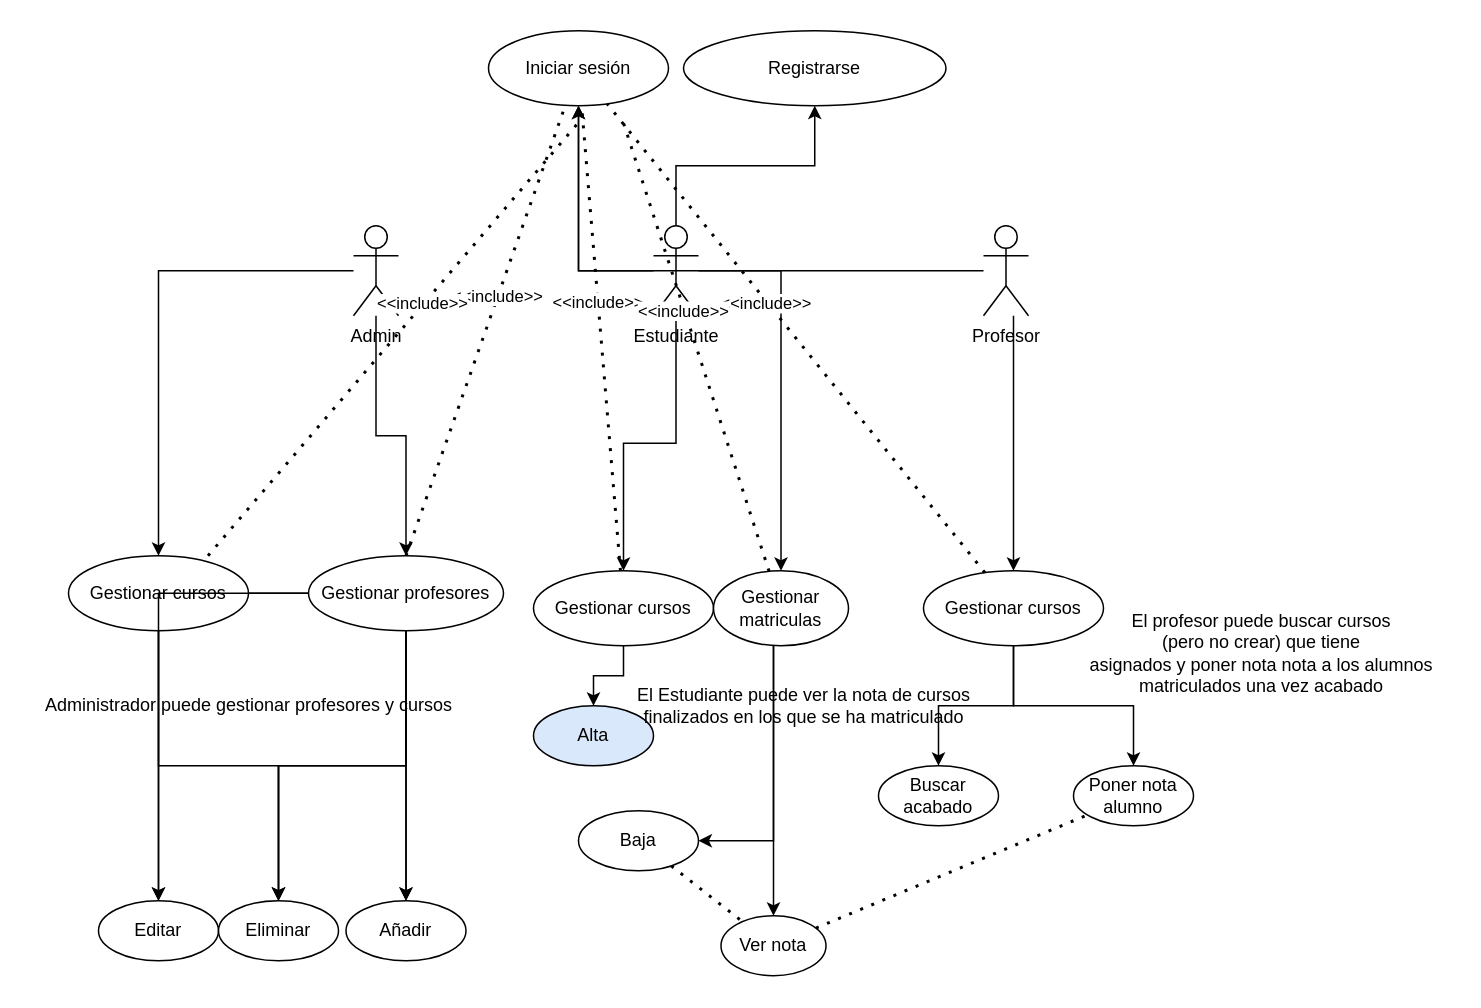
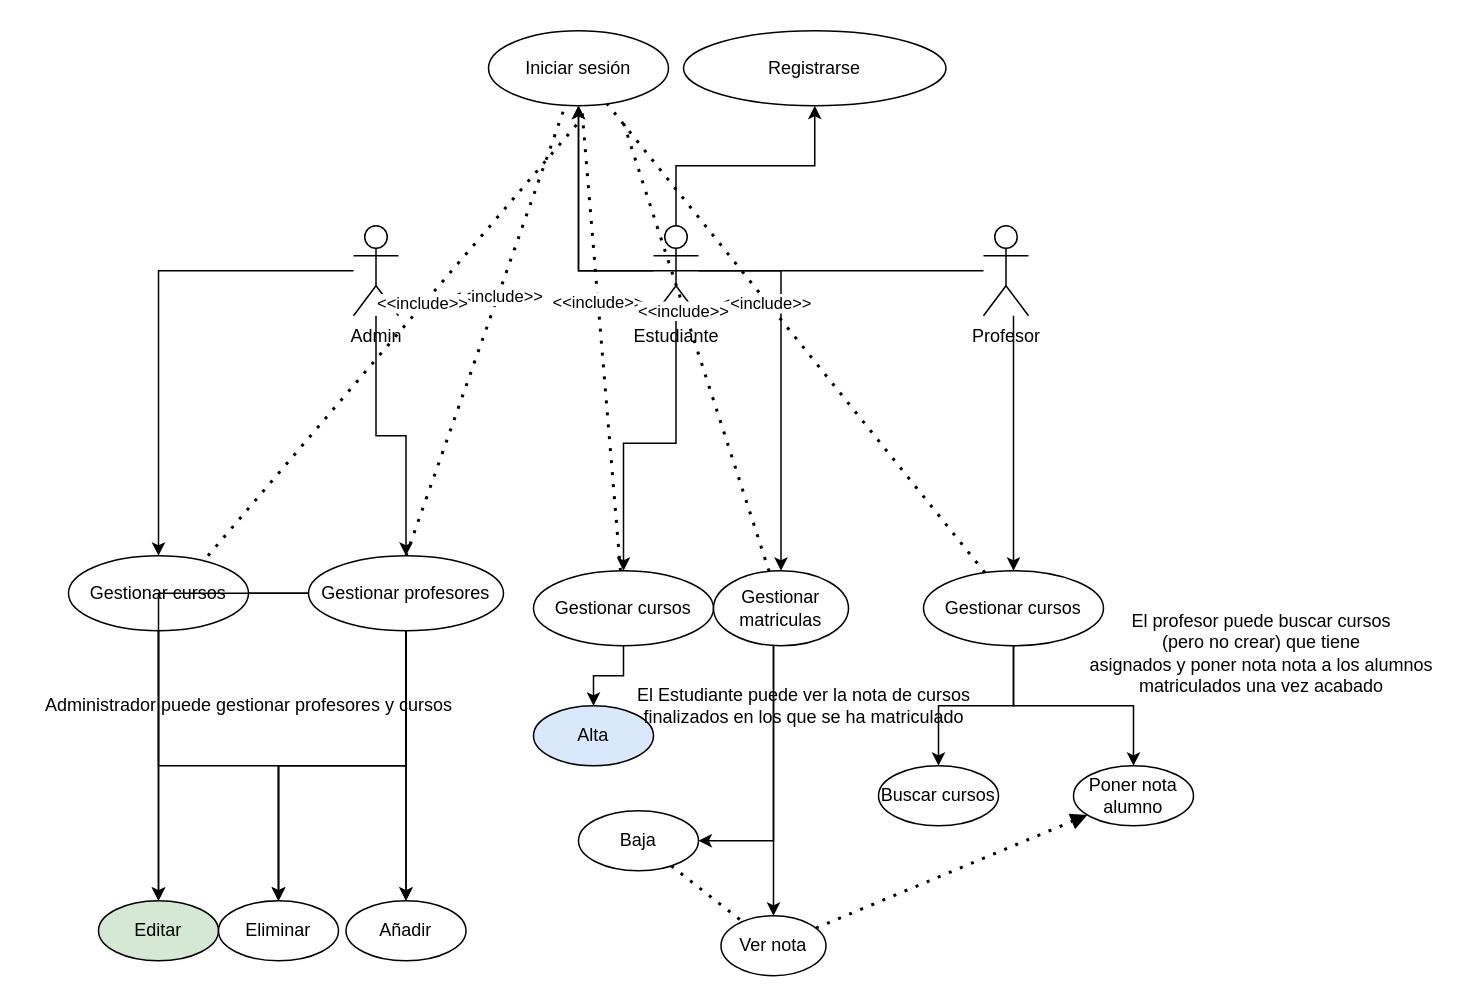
node "Buscar acabado": label "Buscar acabado" -> "Buscar cursos"
edge "Poner nota alumno" -- "Ver nota": arrowhead none -> block
node "Editar": fillcolor #ffffff -> #d5e8d4
